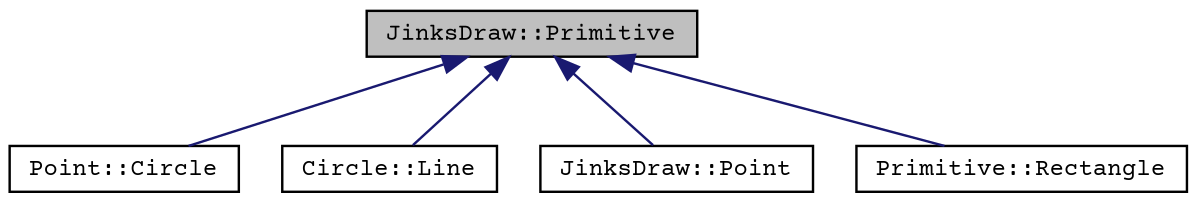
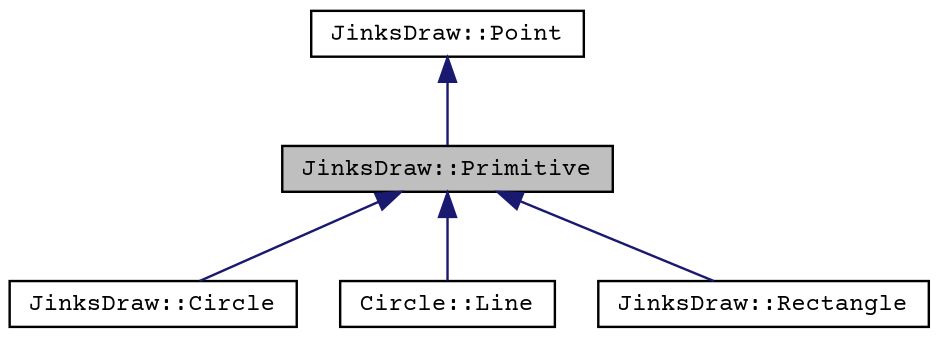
edge "JinksDraw::Point" -> "JinksDraw::Primitive": reversed
node "Point::Circle": label "Point::Circle" -> "JinksDraw::Circle"
node "Primitive::Rectangle": label "Primitive::Rectangle" -> "JinksDraw::Rectangle"
